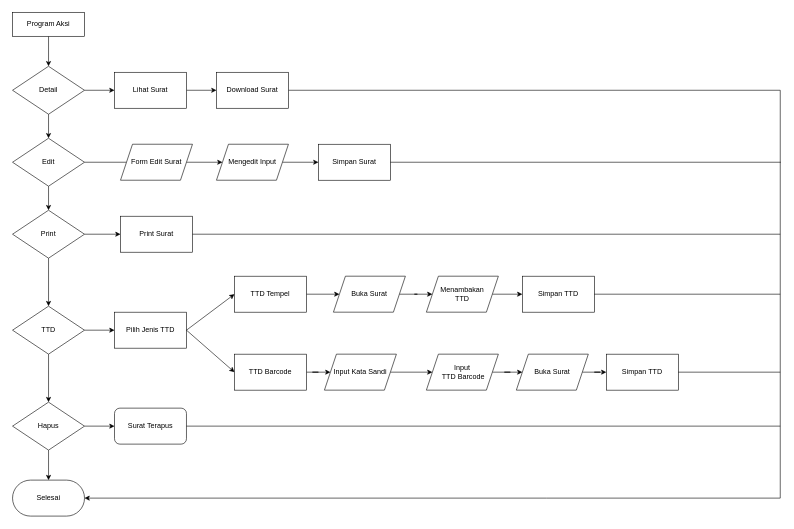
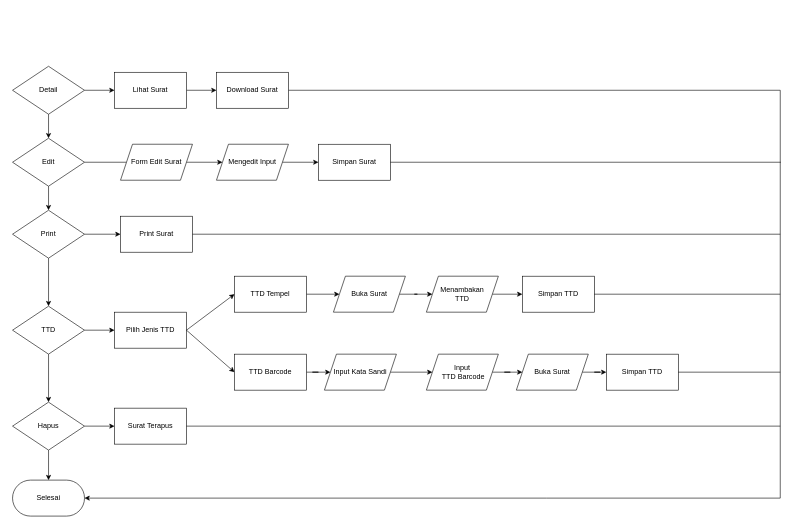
node "Program Aksi": removed
edge "Program Aksi" -> "Detail": removed
node "Surat Terapus": shape rounded rectangle -> rectangle
